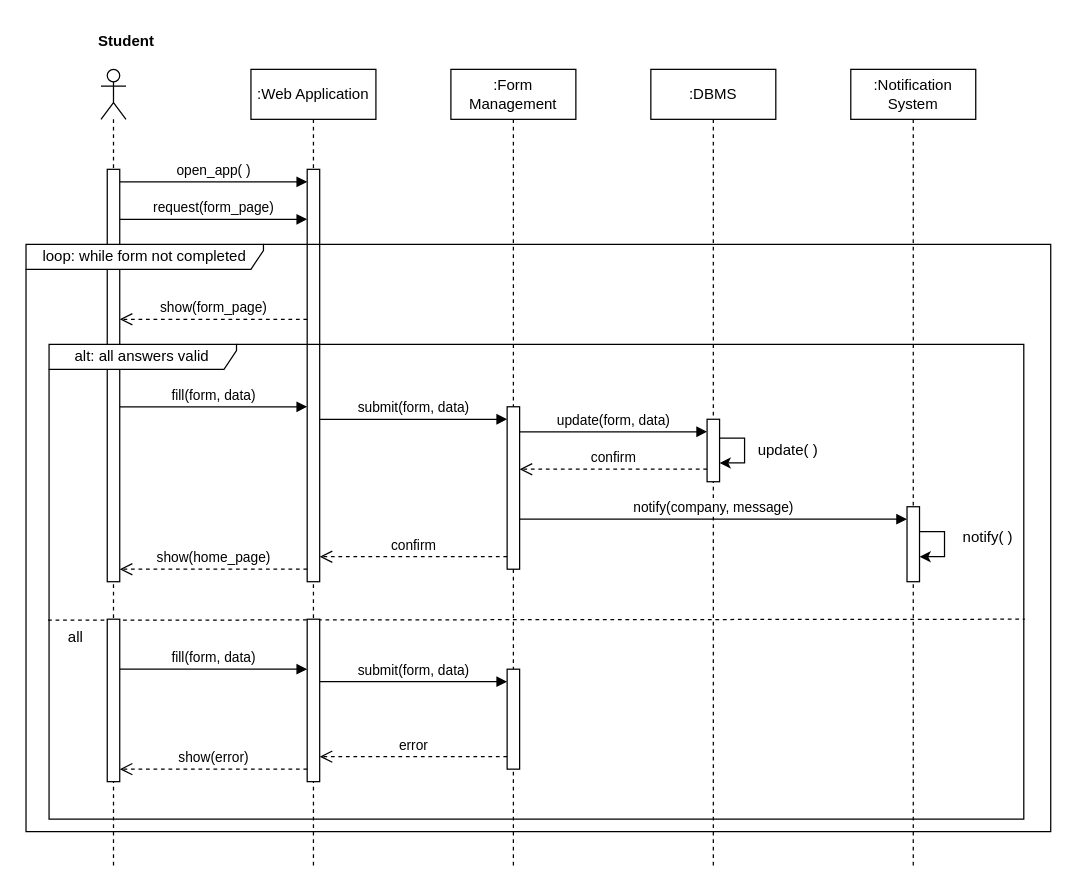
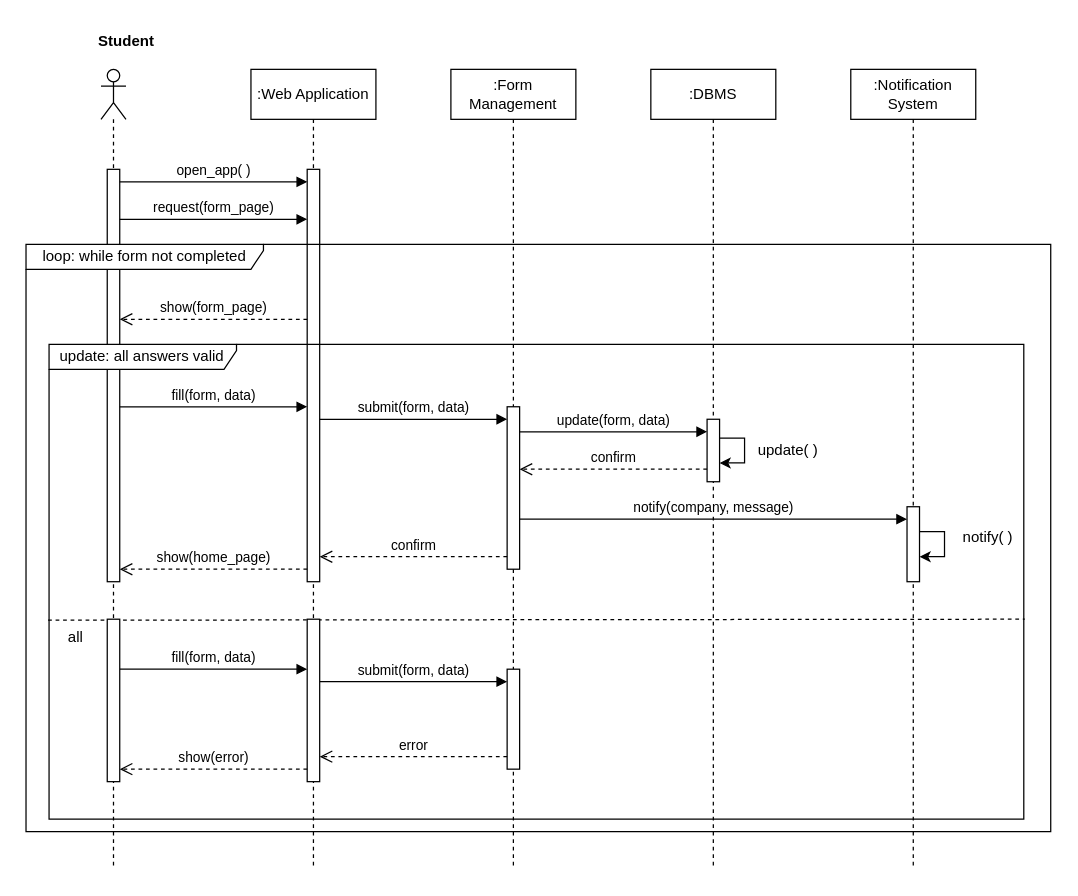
node "alt: all answers valid": label "alt: all answers valid" -> "update: all answers valid"
